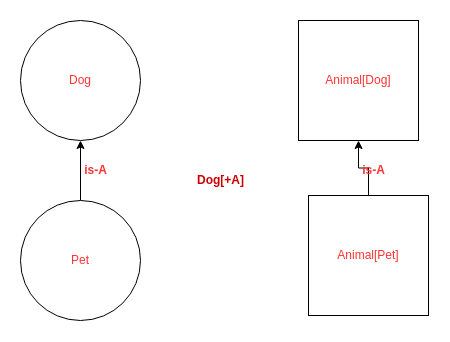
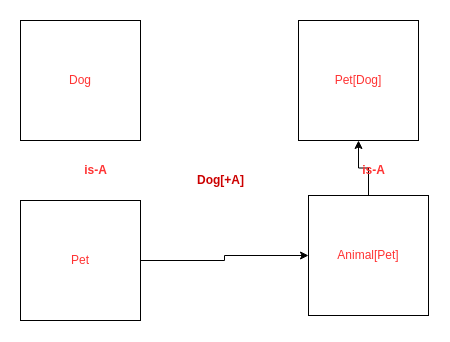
node "Dog": shape ellipse -> rectangle
node "Animal[Dog]": label "Animal[Dog]" -> "Pet[Dog]"
edge "Pet" -> "Dog": now "Pet" -> "Animal[Pet]"
node "Pet": shape ellipse -> rectangle
